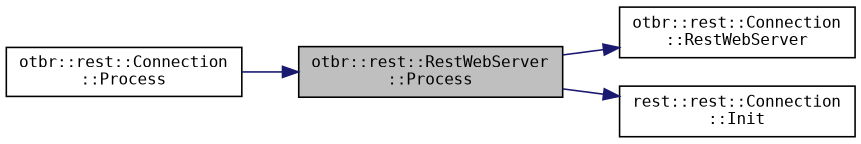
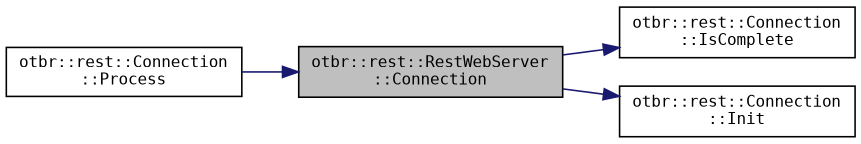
node "otbr::rest::Connection ::RestWebServer": label "otbr::rest::Connection ::RestWebServer" -> "otbr::rest::Connection ::IsComplete"
node "otbr::rest::RestWebServer ::Process": label "otbr::rest::RestWebServer ::Process" -> "otbr::rest::RestWebServer ::Connection"
node "rest::rest::Connection ::Init": label "rest::rest::Connection ::Init" -> "otbr::rest::Connection ::Init"
